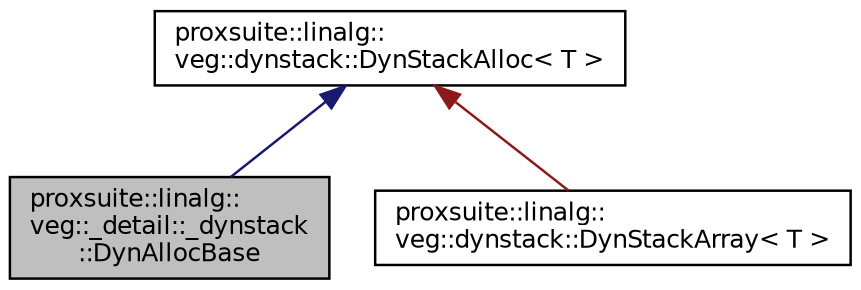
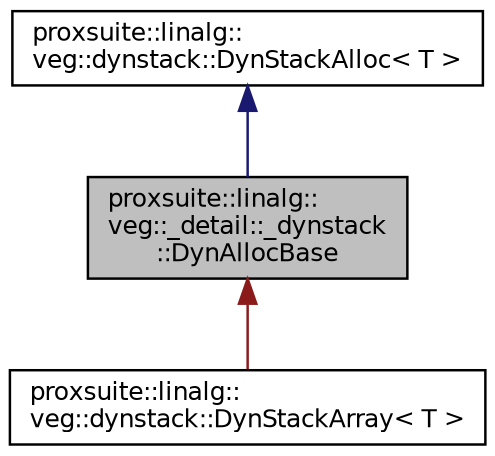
edge "proxsuite::linalg:: veg::dynstack::DynStackArray< T >" -> "proxsuite::linalg:: veg::dynstack::DynStackAlloc< T >": now "proxsuite::linalg:: veg::dynstack::DynStackArray< T >" -> "proxsuite::linalg:: veg::_detail::_dynstack ::DynAllocBase"
